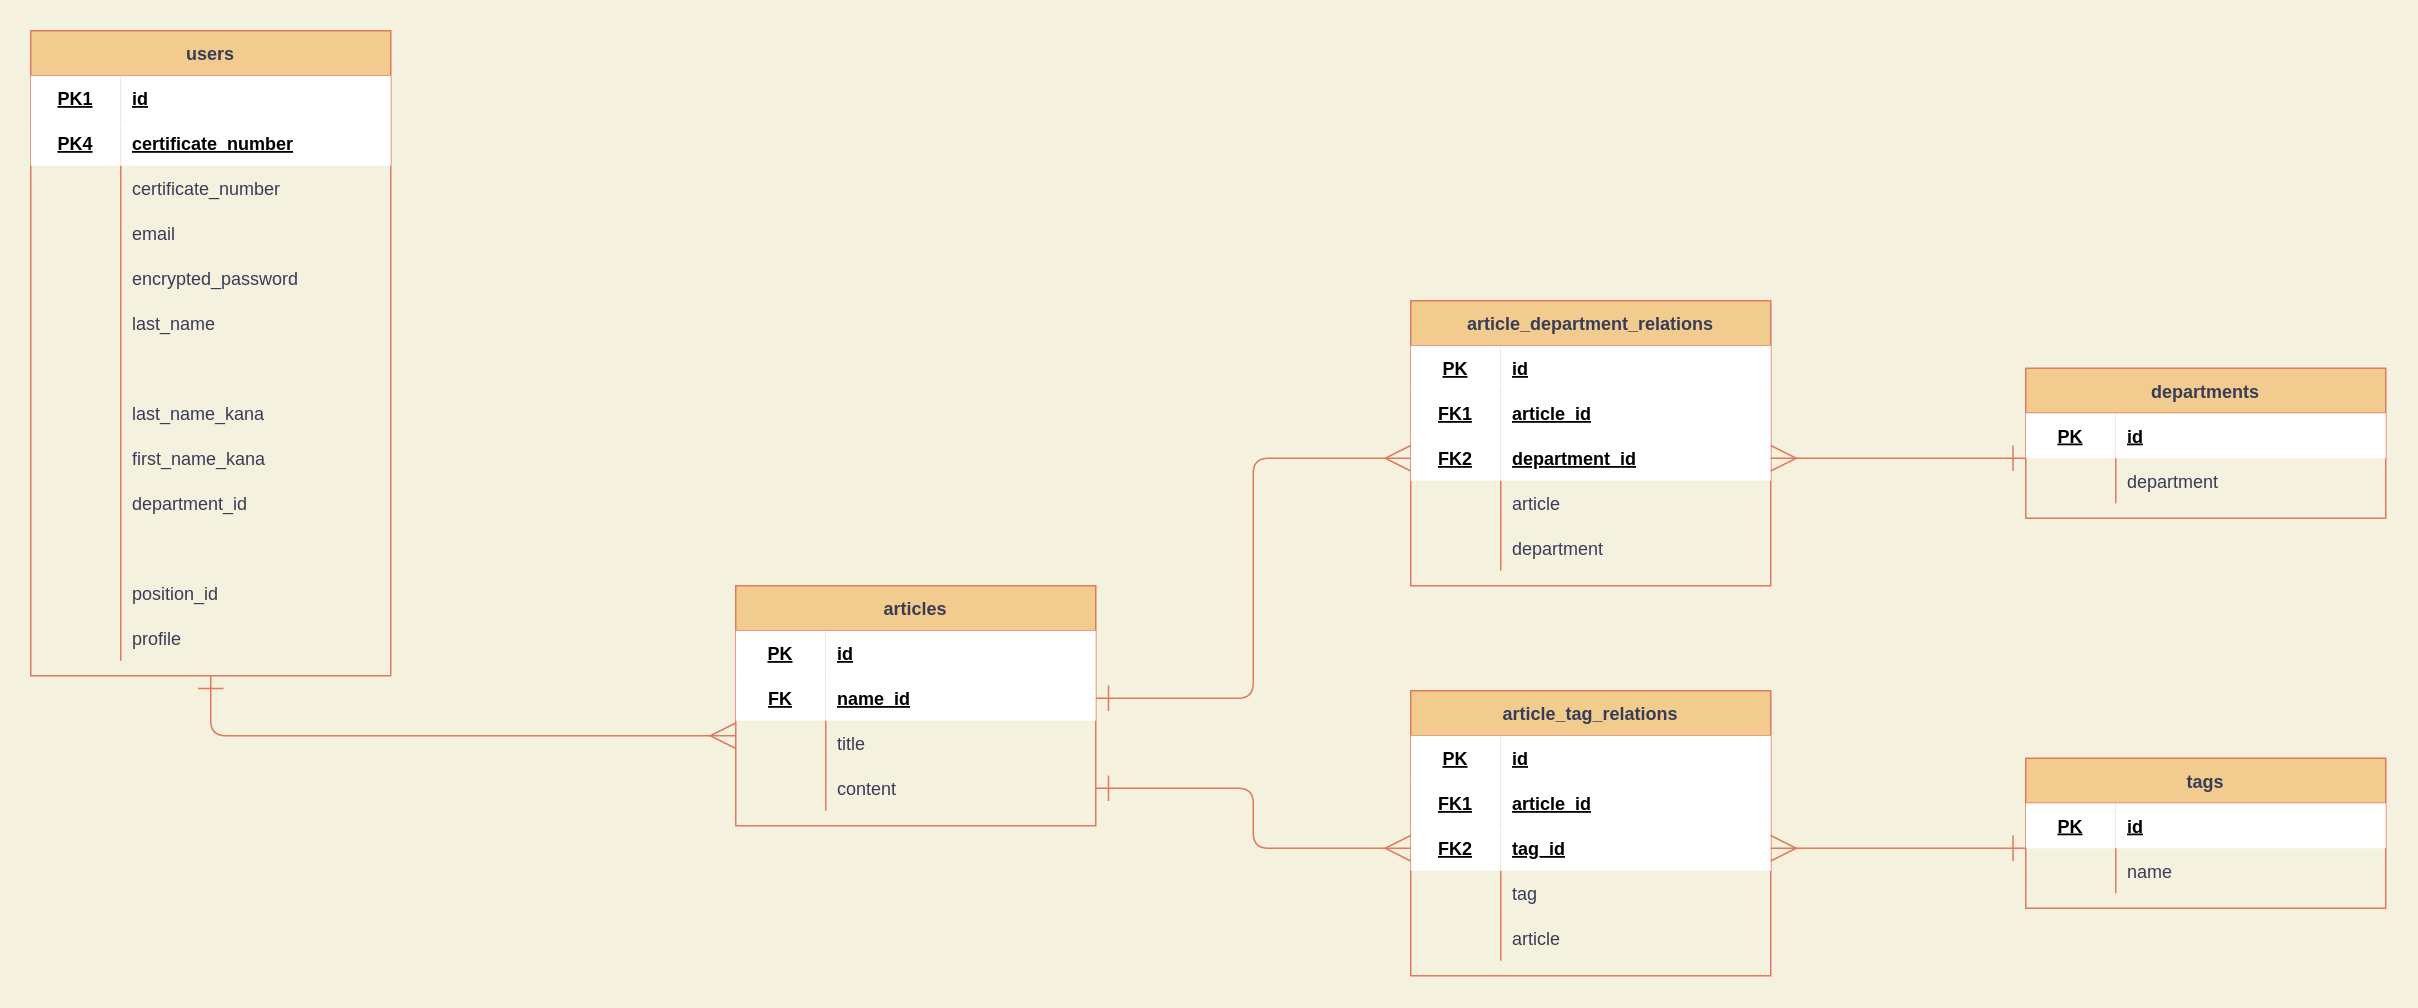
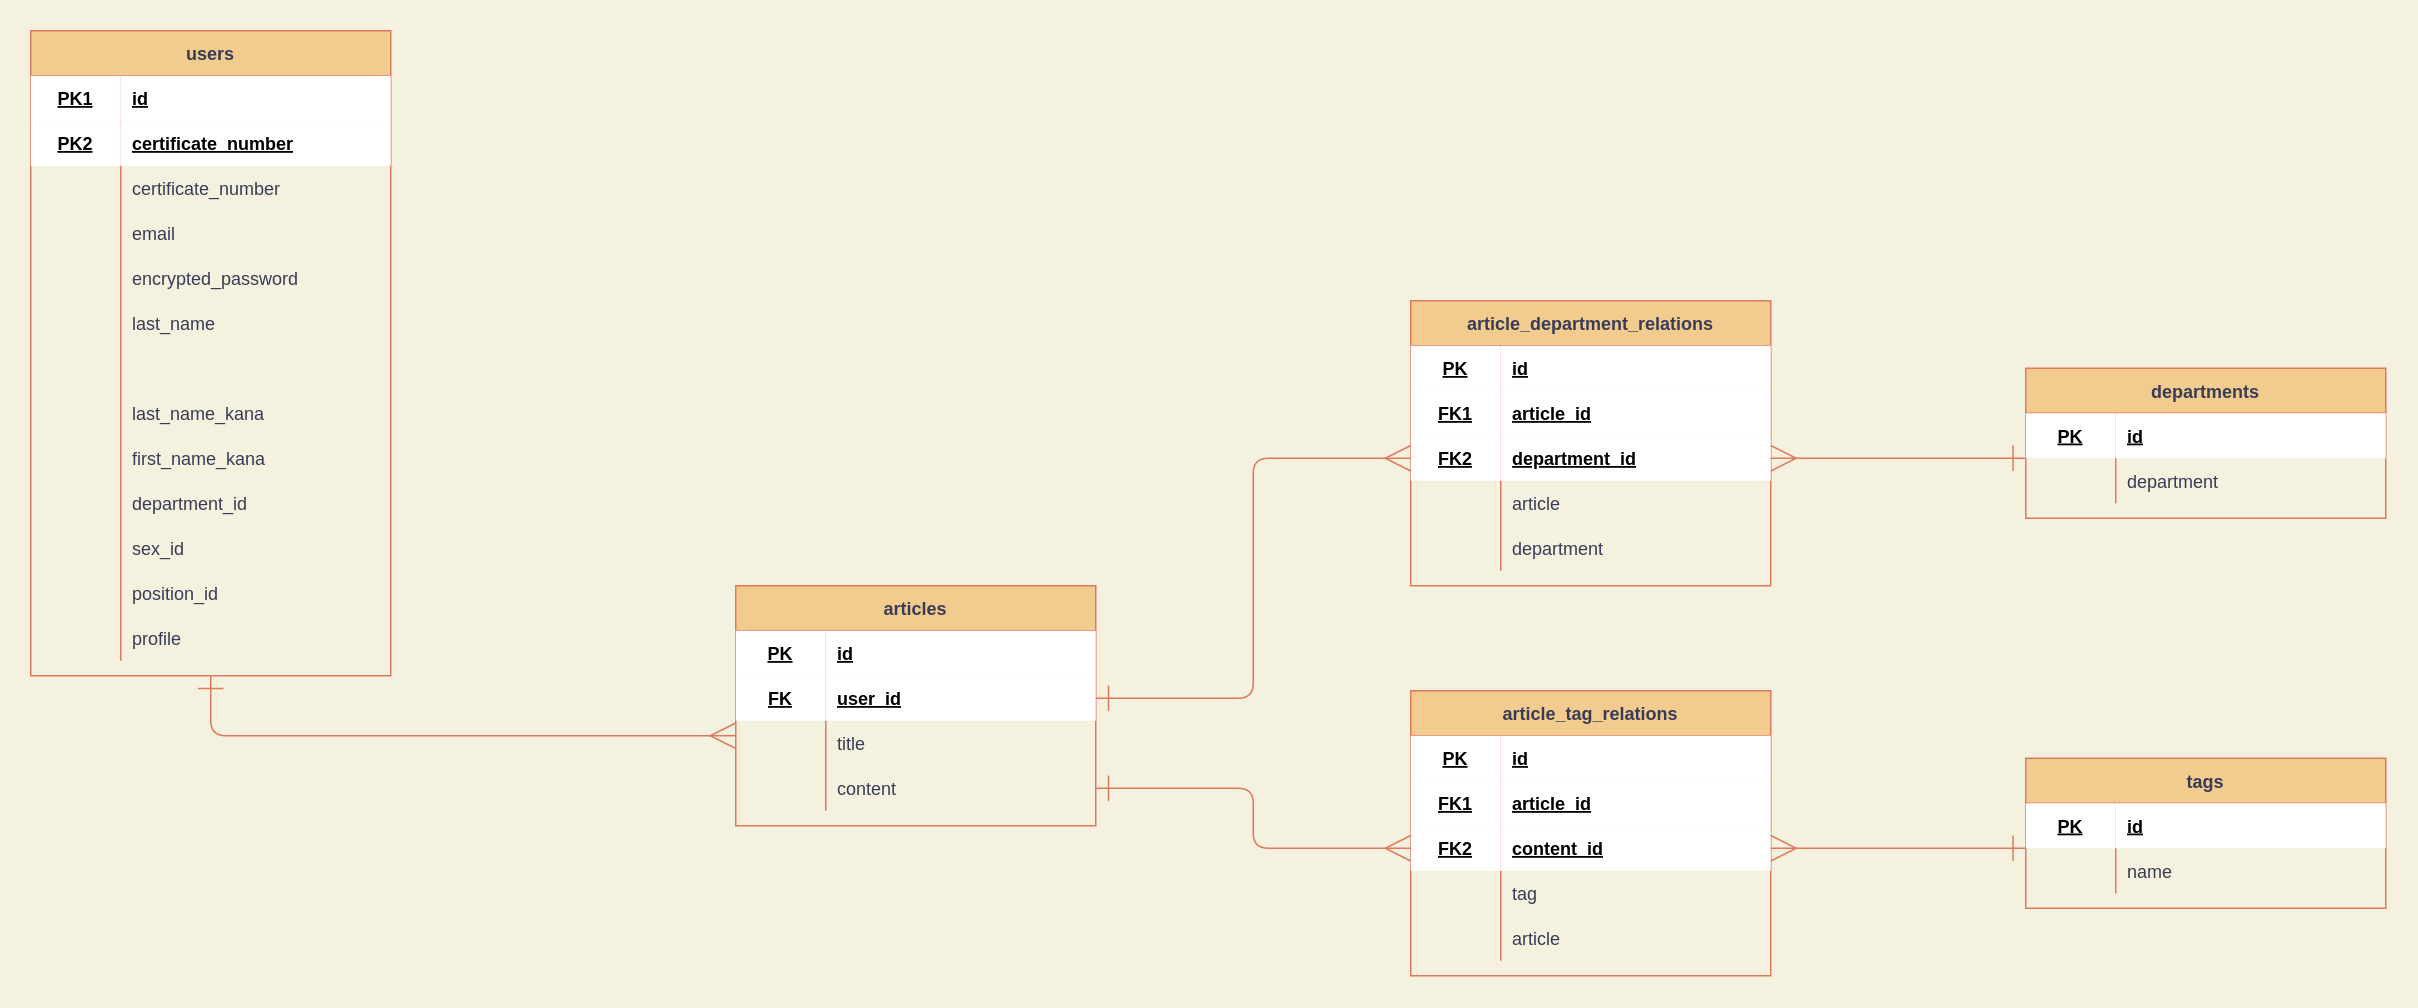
node "PK4": label "PK4" -> "PK2"
node "sex_id": added
node "name_id": label "name_id" -> "user_id"
node "tag_id": label "tag_id" -> "content_id"
